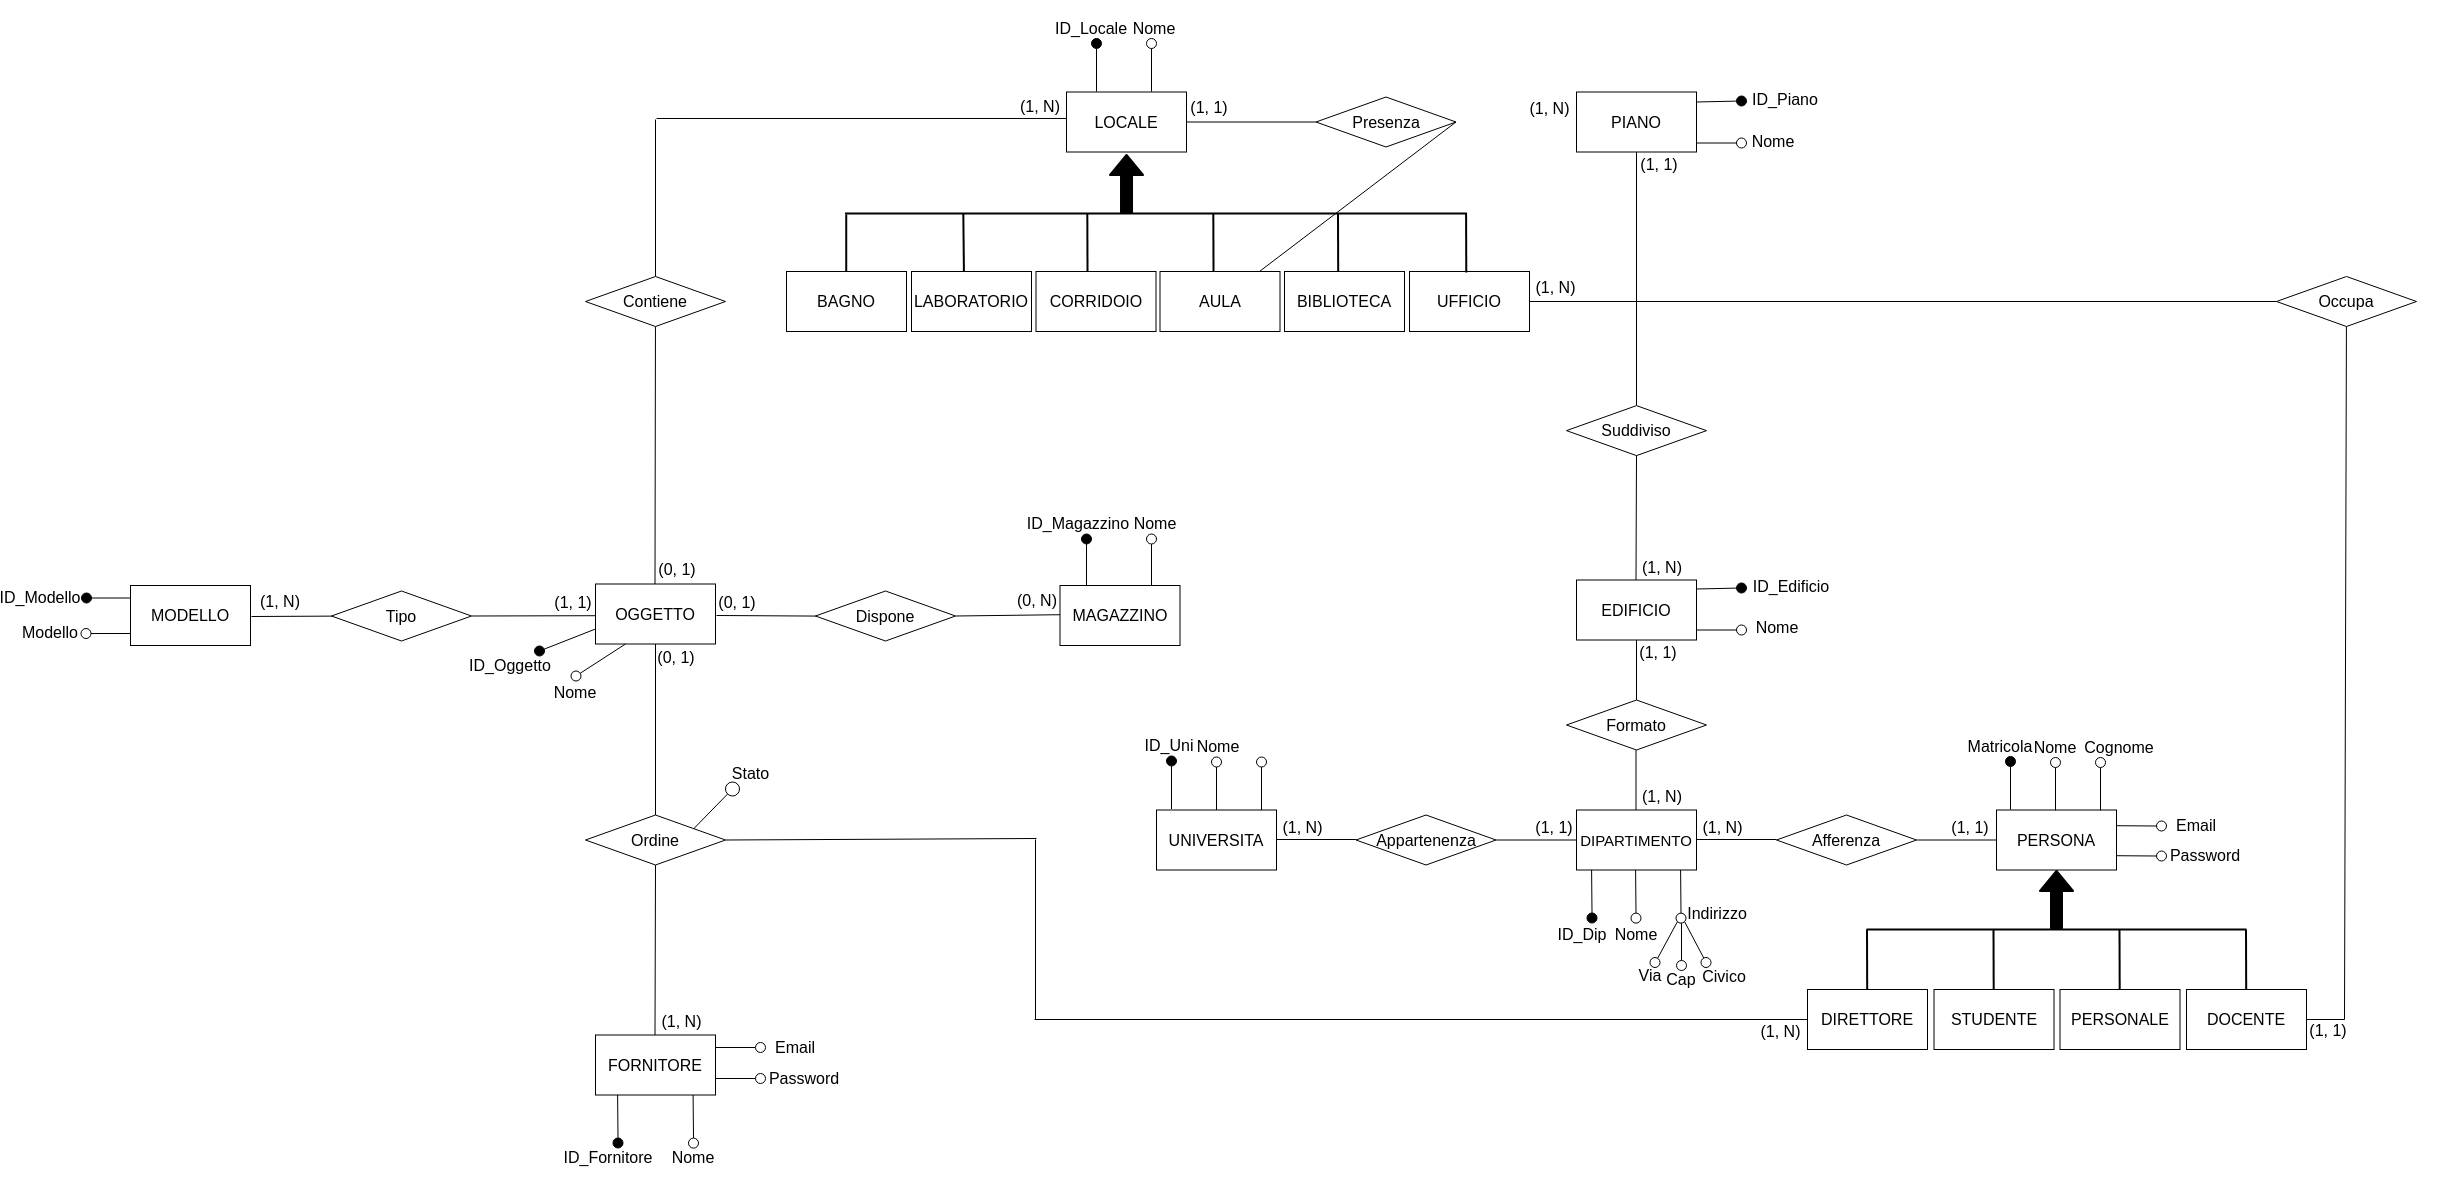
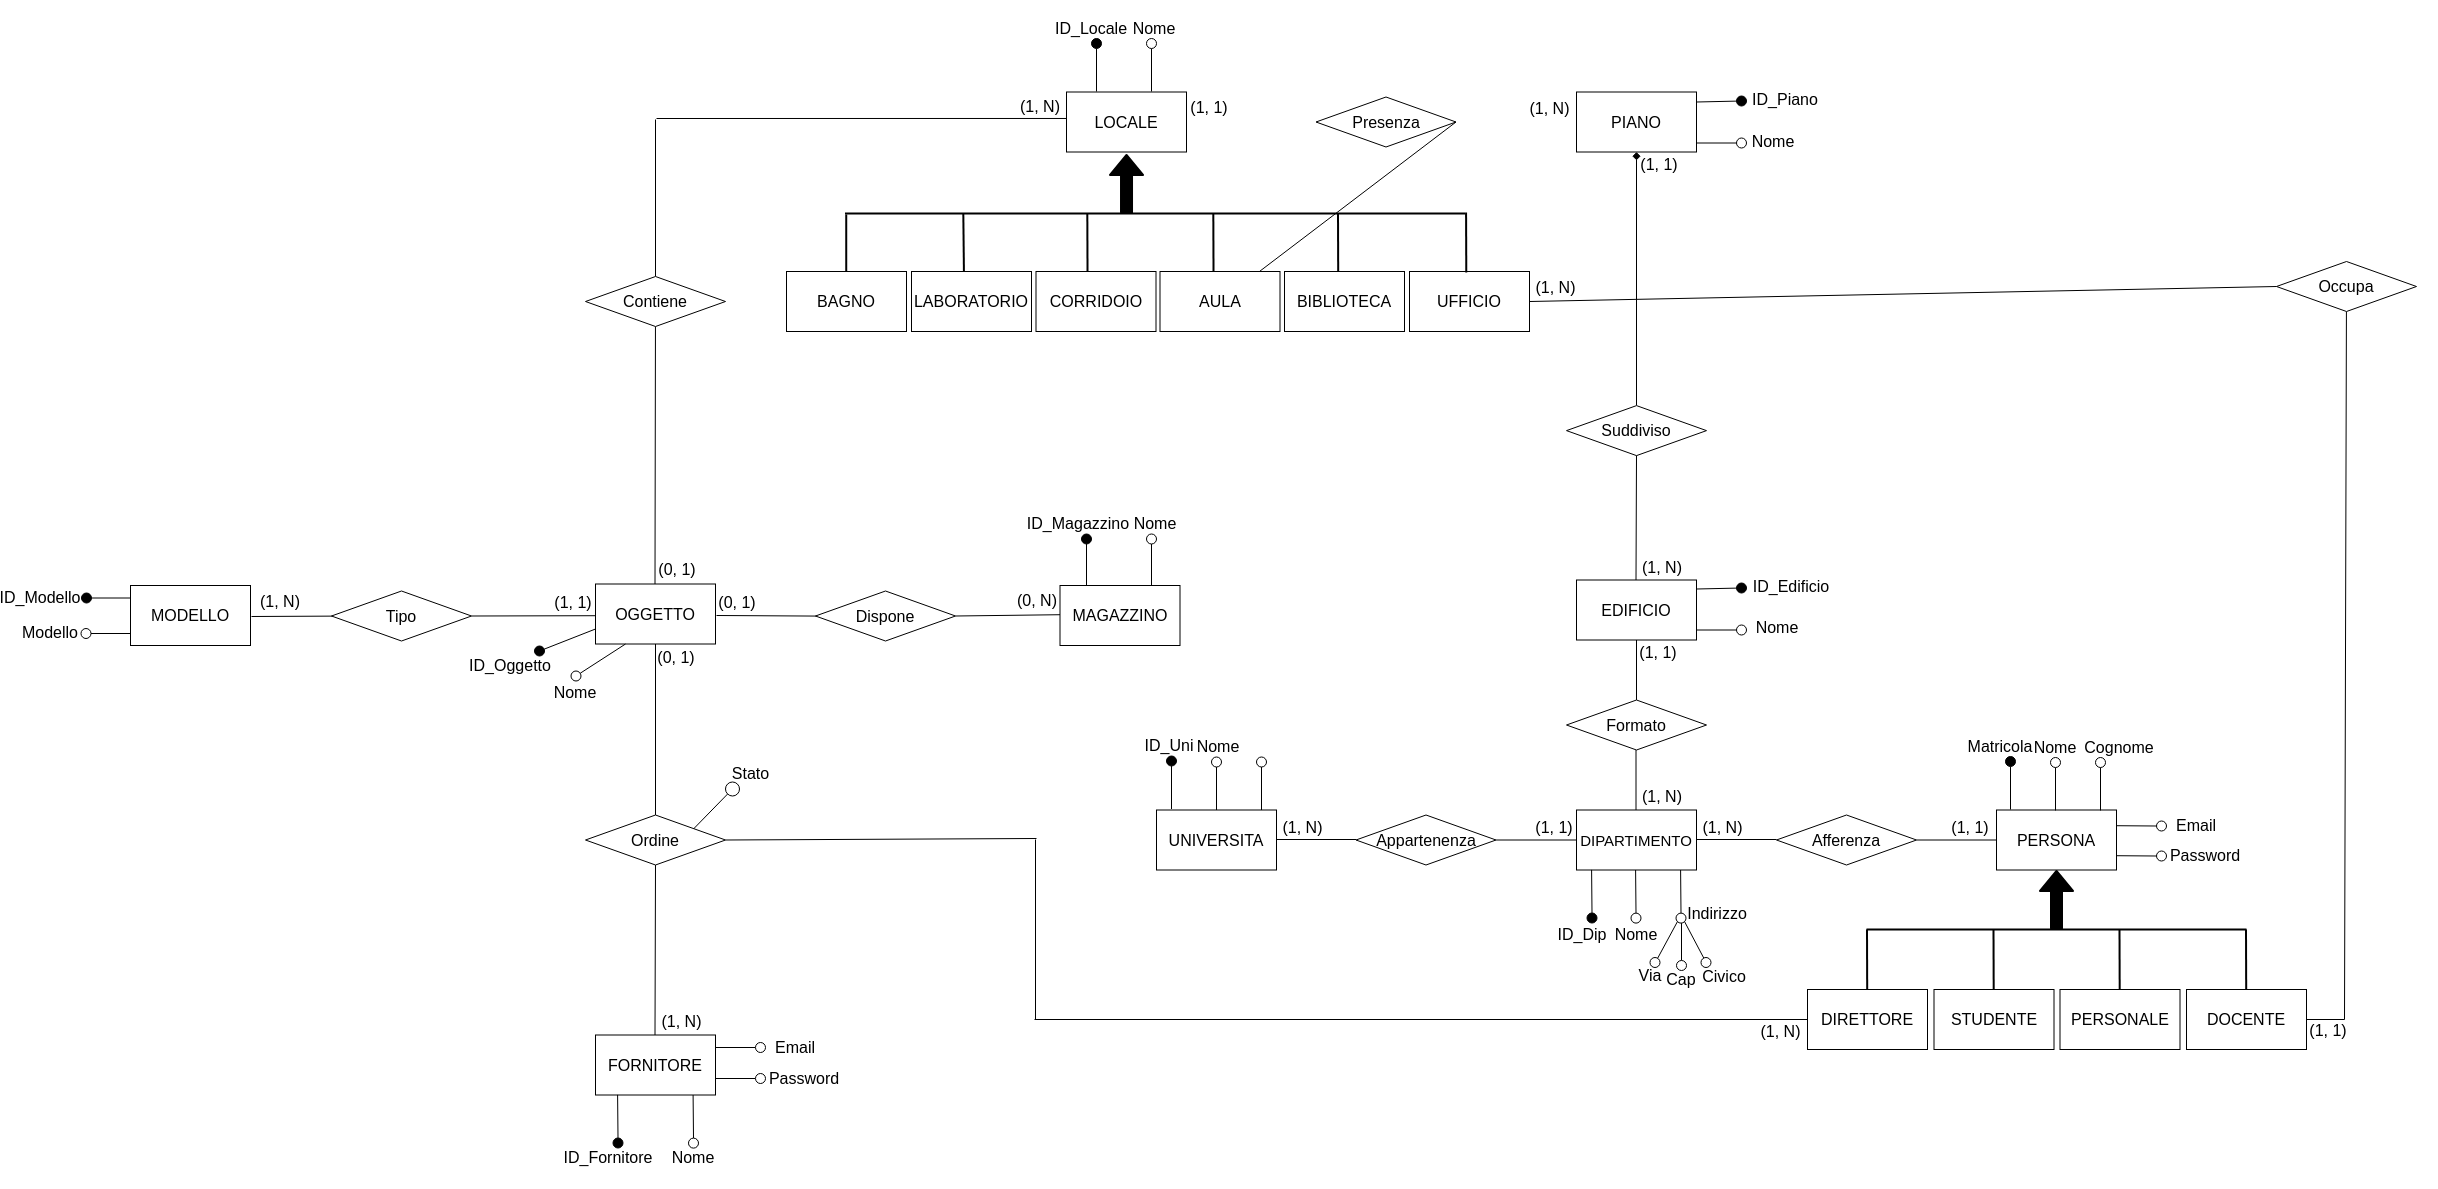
edge "LOCALE" -- "Presenza": removed
edge "PIANO" -- "Suddiviso": arrowhead none -> diamond
node "Occupa": moved (2347, 302) -> (2347, 287)
